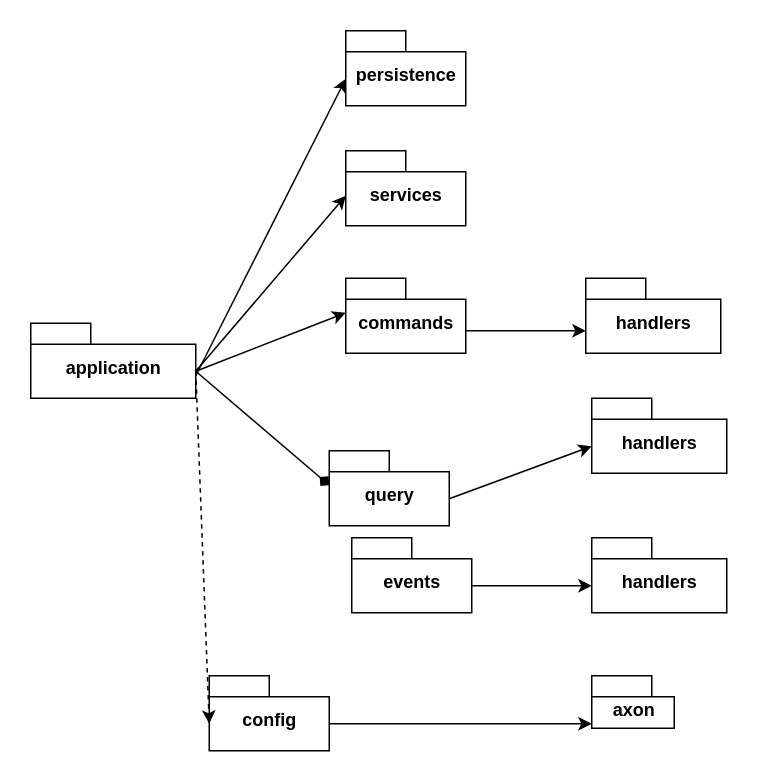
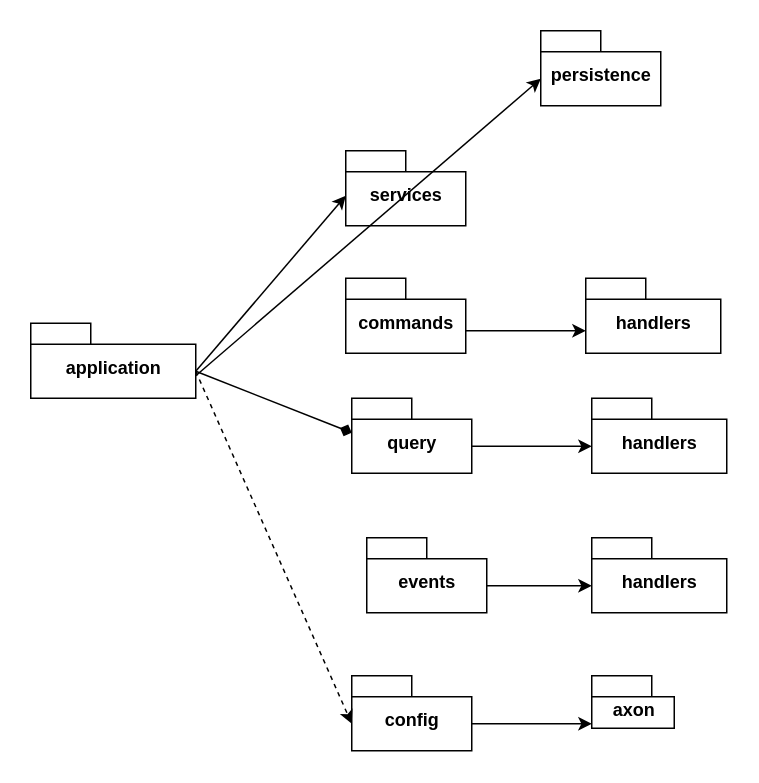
node "persistence": moved (406, 68) -> (601, 68)
edge "application" -> "commands": removed
node "query": moved (389, 488) -> (412, 436)
node "events": moved (412, 575) -> (427, 575)
node "config": moved (269, 713) -> (412, 713)
